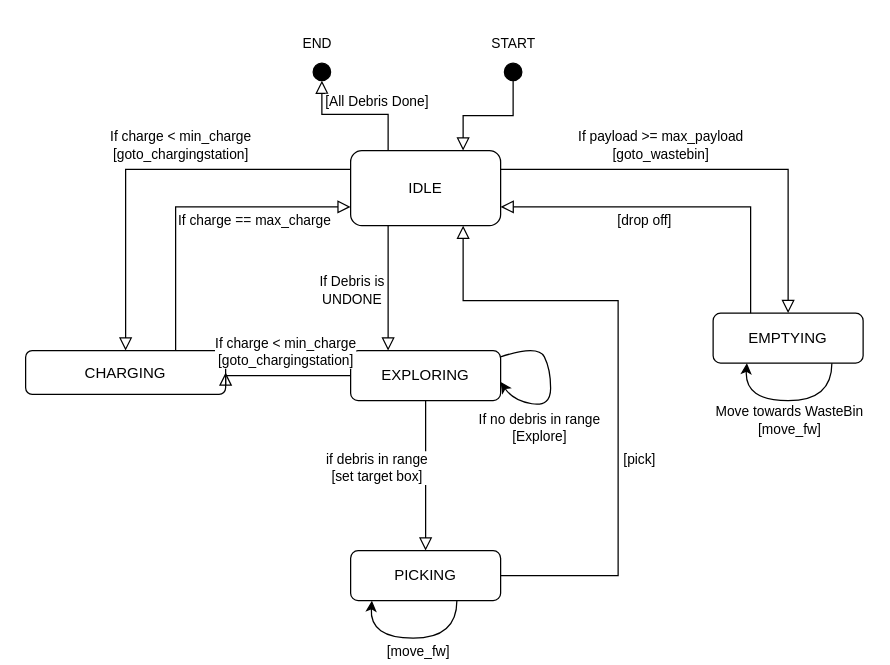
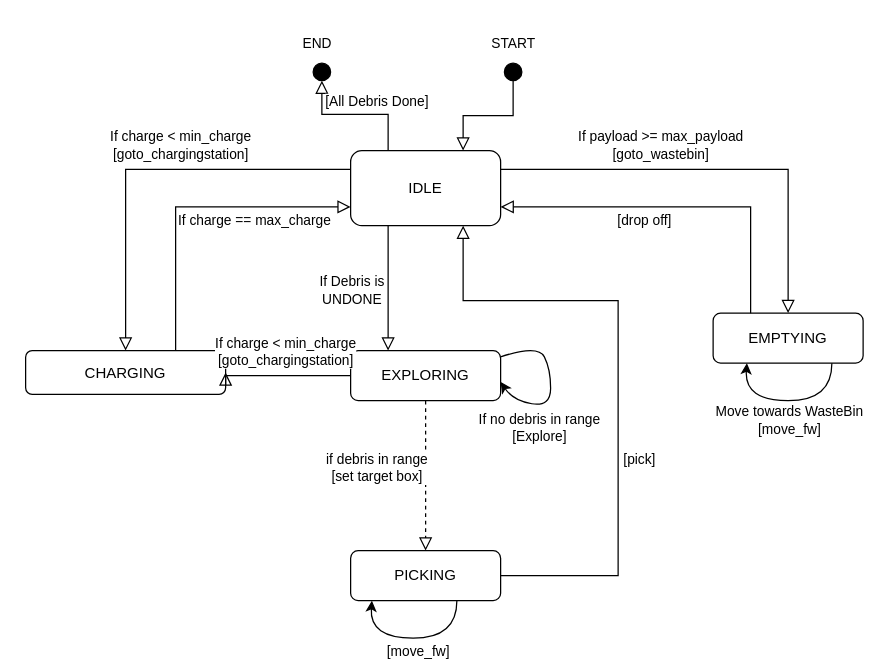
edge "EXPLORING" -> "PICKING": style solid -> dashed
